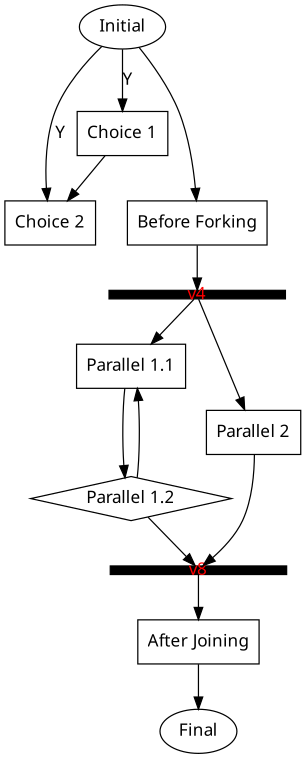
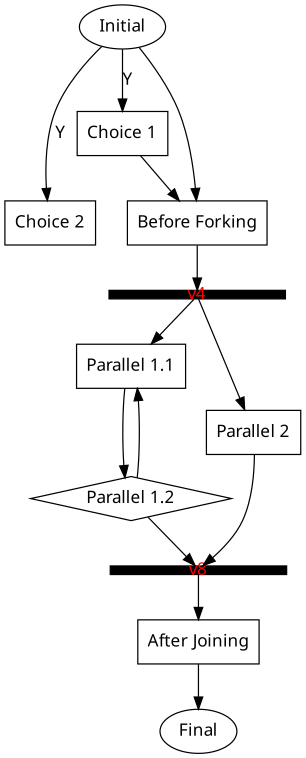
edge "Choice 1" -> "Choice 2": now "Choice 1" -> "Before Forking"
